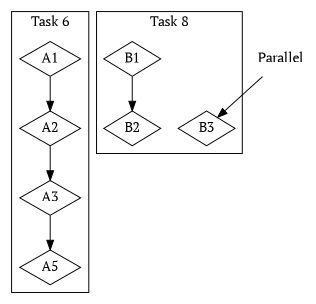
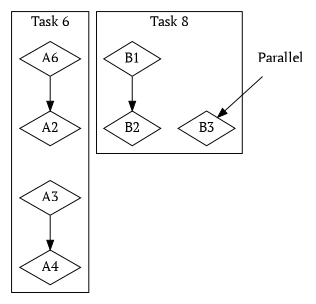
node "A1": label "A1" -> "A6"
edge "A2" -> "A3": removed
node "A5": label "A5" -> "A4"
